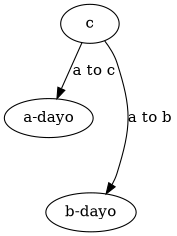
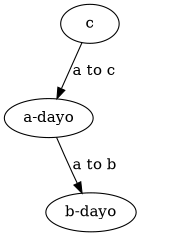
edge "c" -> "b-dayo": now "a-dayo" -> "b-dayo"
